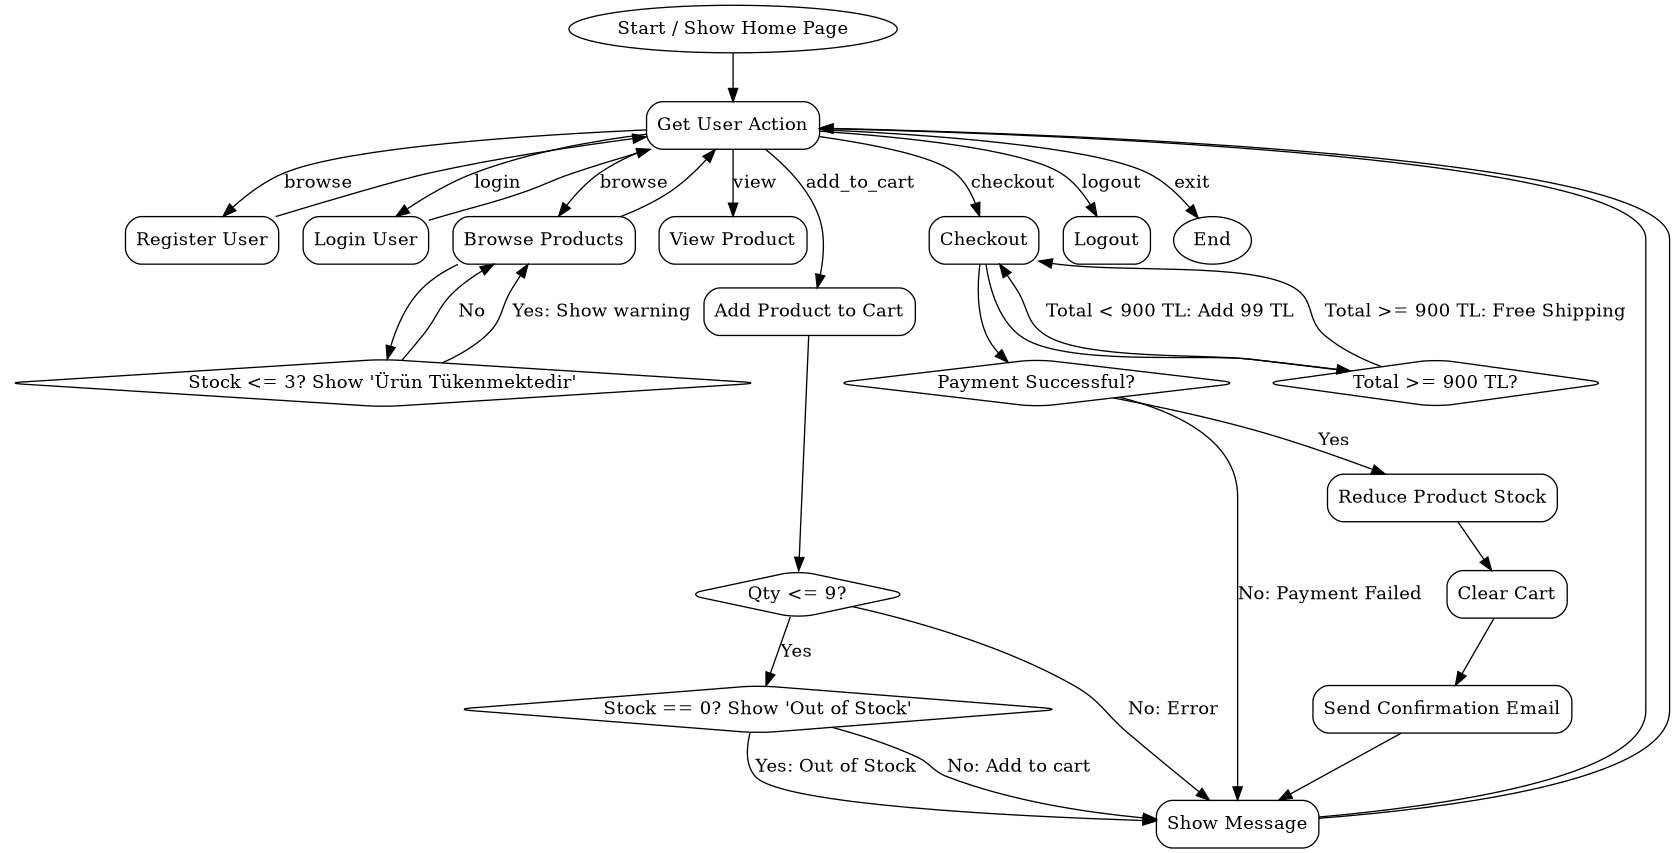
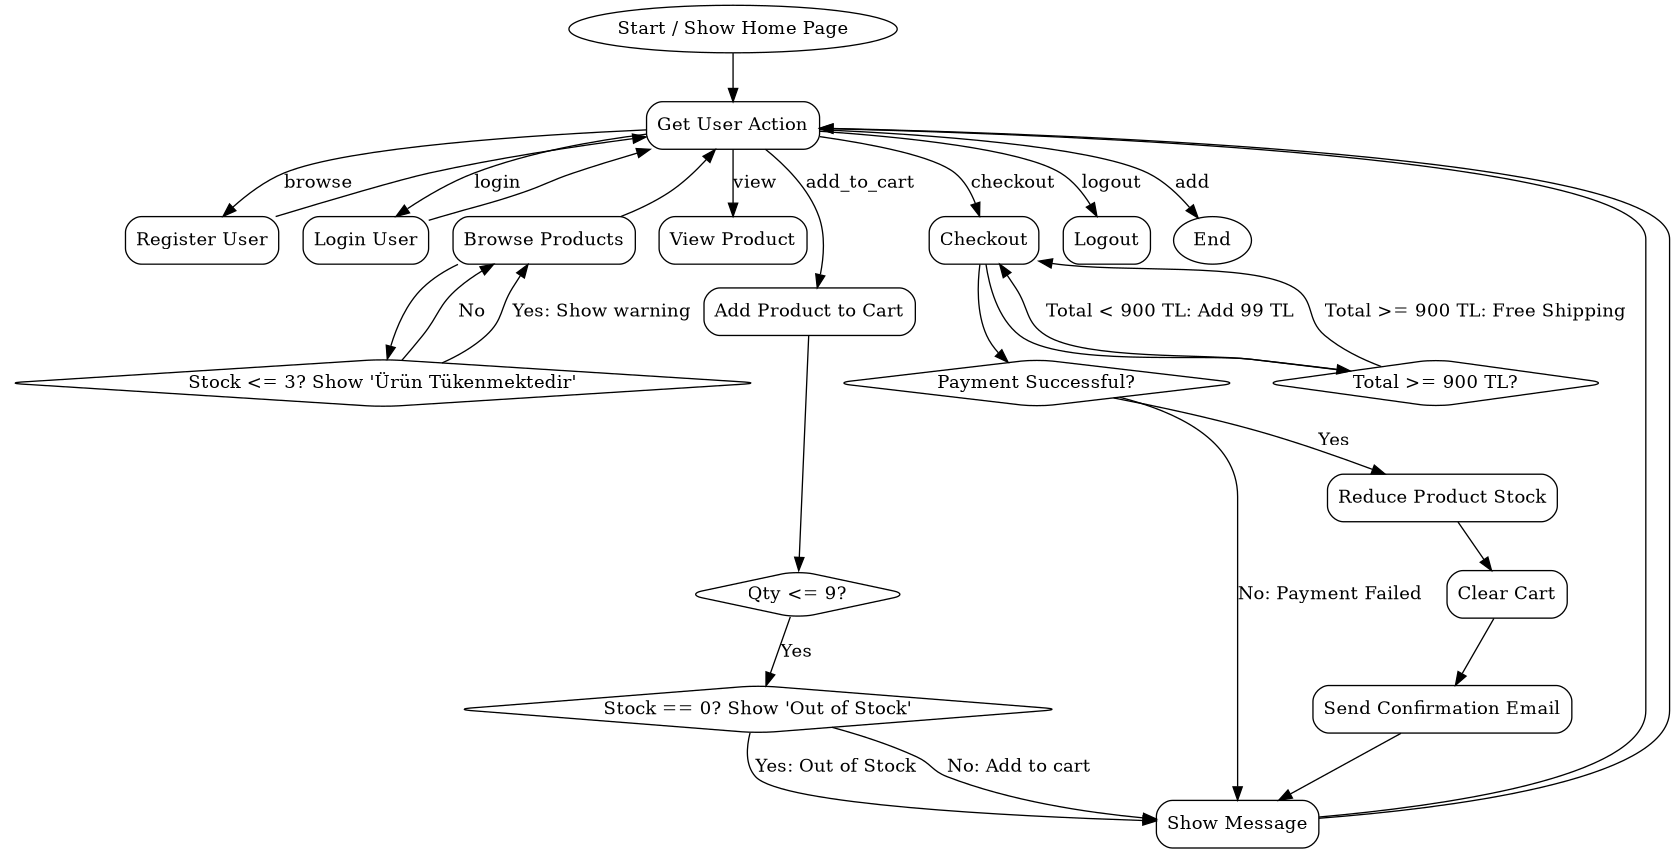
edge "Get User Action" -> "Browse Products": removed, label "browse"
edge "Get User Action" -> "End": label "exit" -> "add"
edge "Qty <= 9?" -> "Show Message": removed, label "No: Error"
